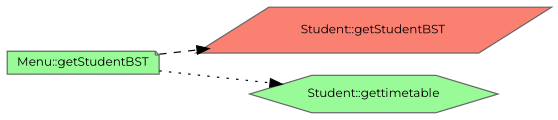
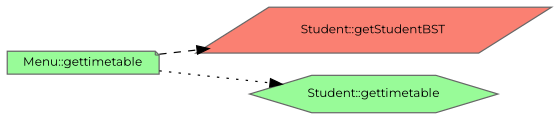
node "Menu::getStudentBST": label "Menu::getStudentBST" -> "Menu::gettimetable"
